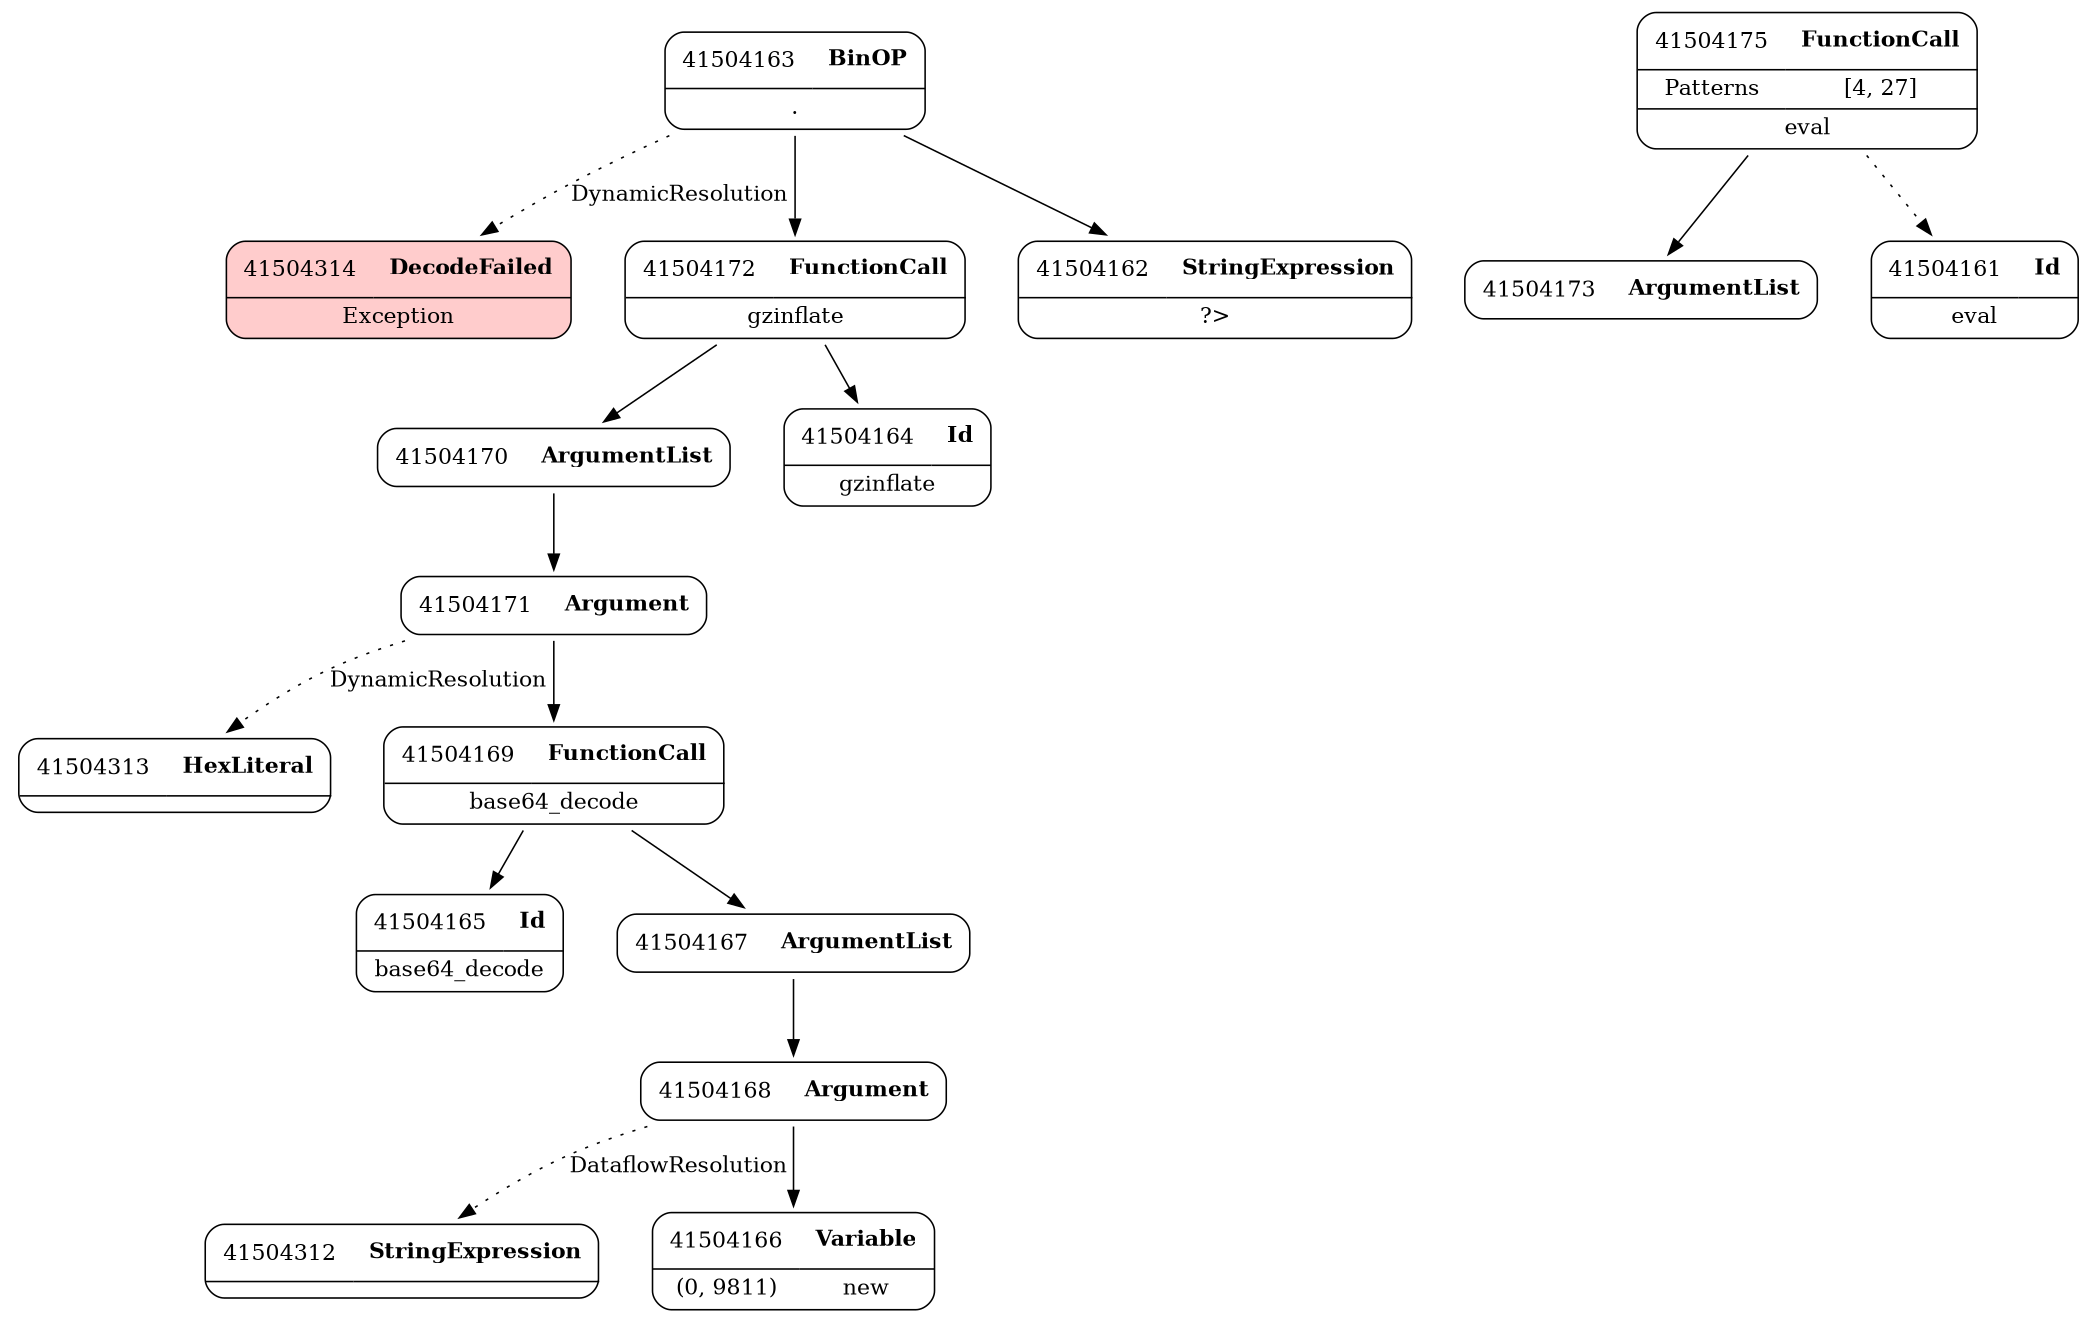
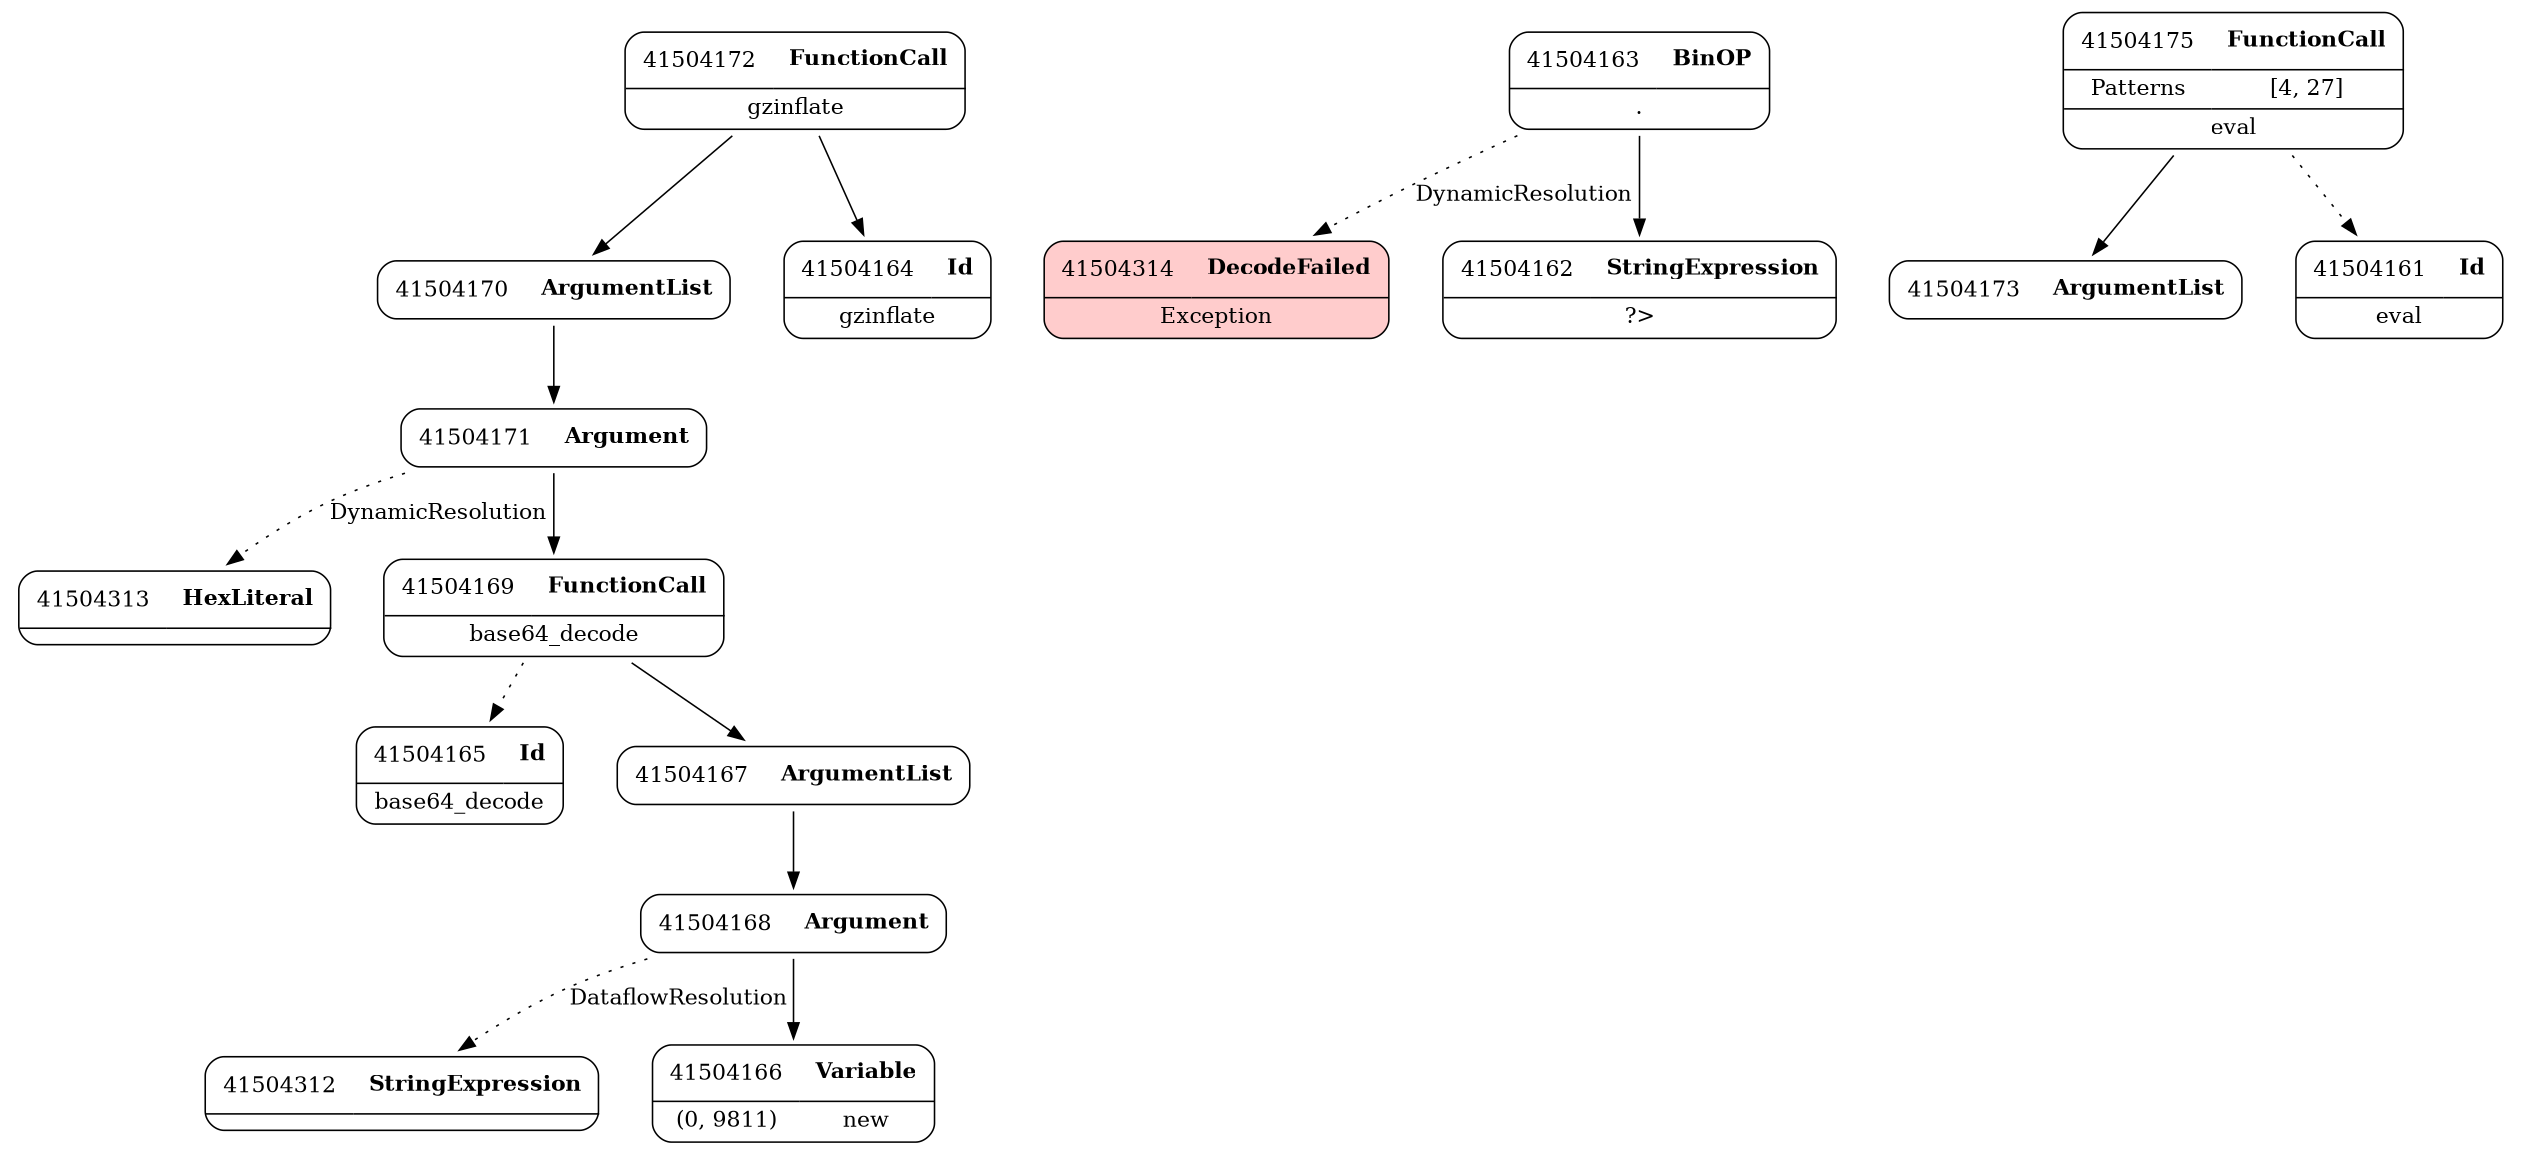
edge "41504163" -> "41504172": removed
edge "41504169" -> "41504165": style solid -> dotted
